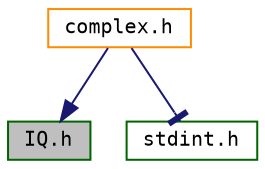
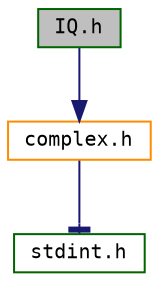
edge "complex.h" -> "IQ.h": reversed
